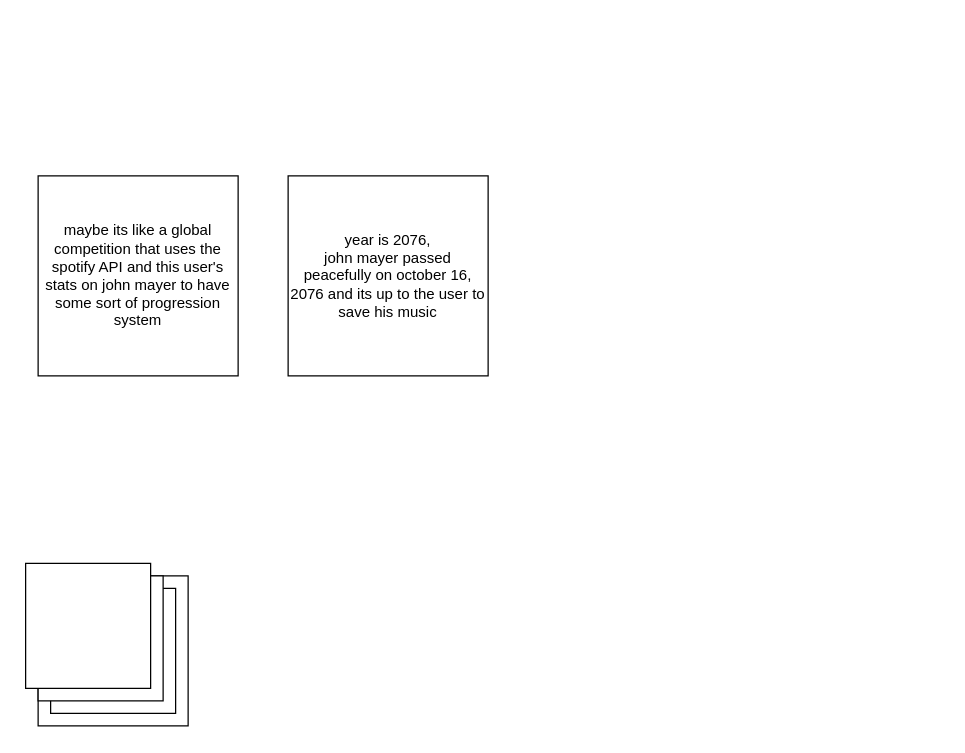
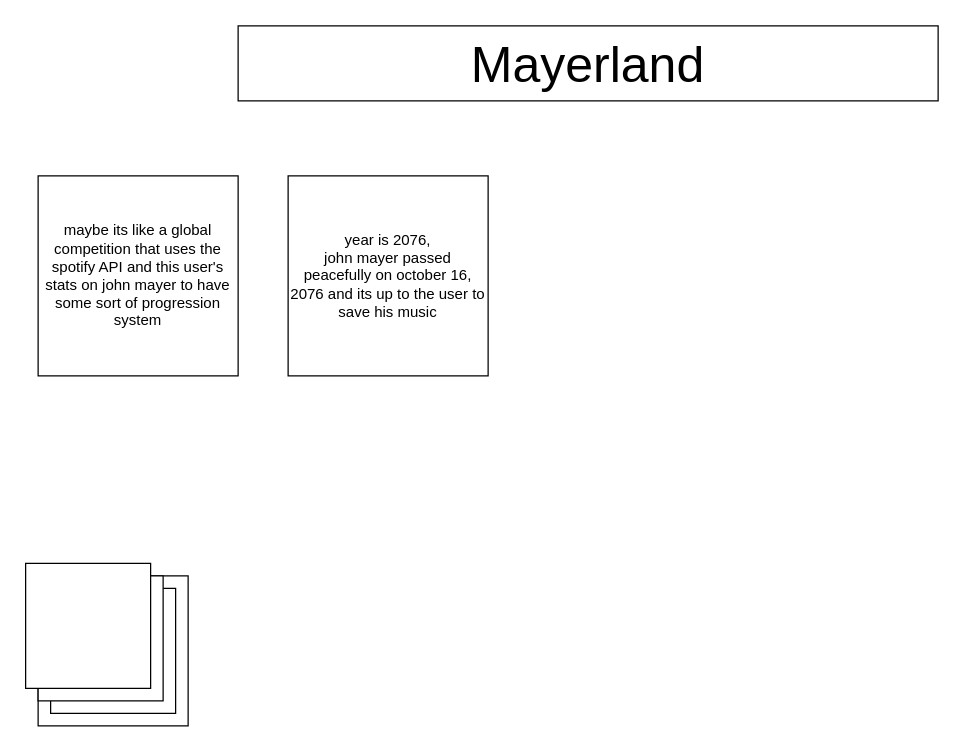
node "Mayerland": added
